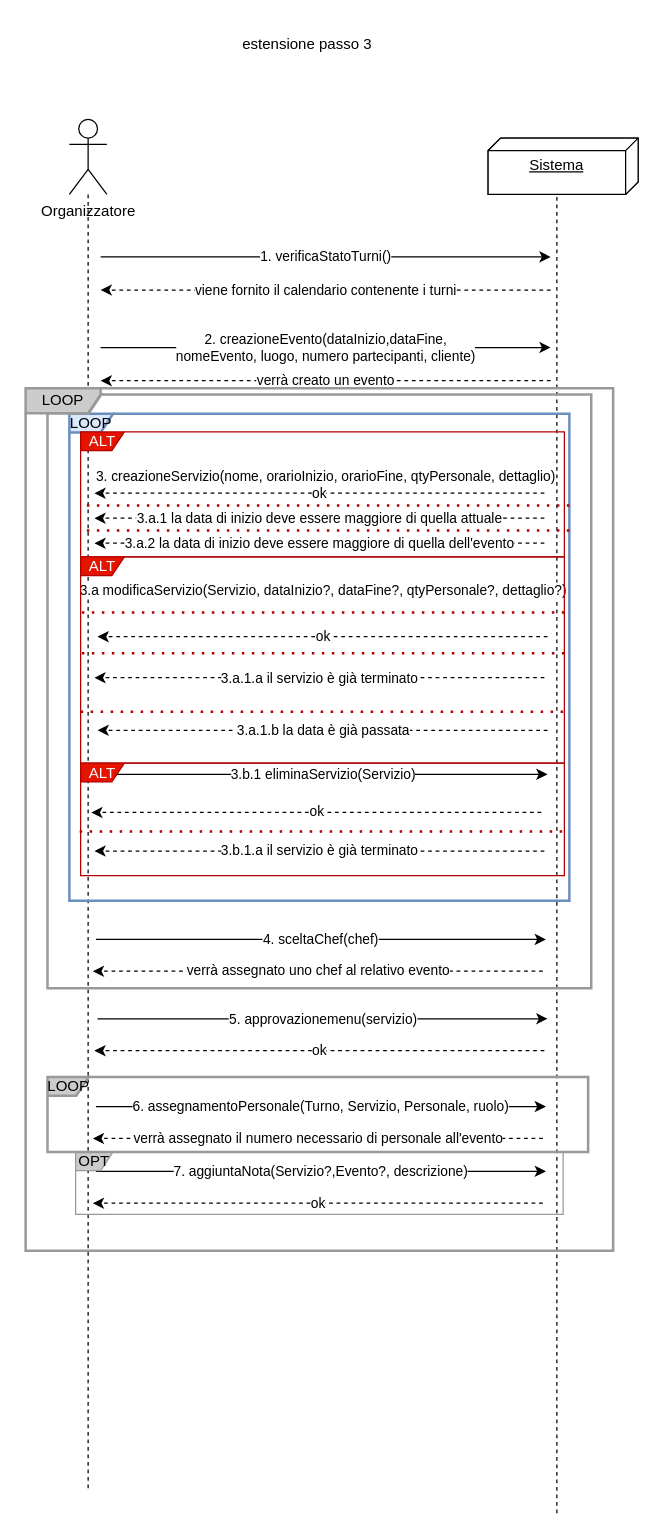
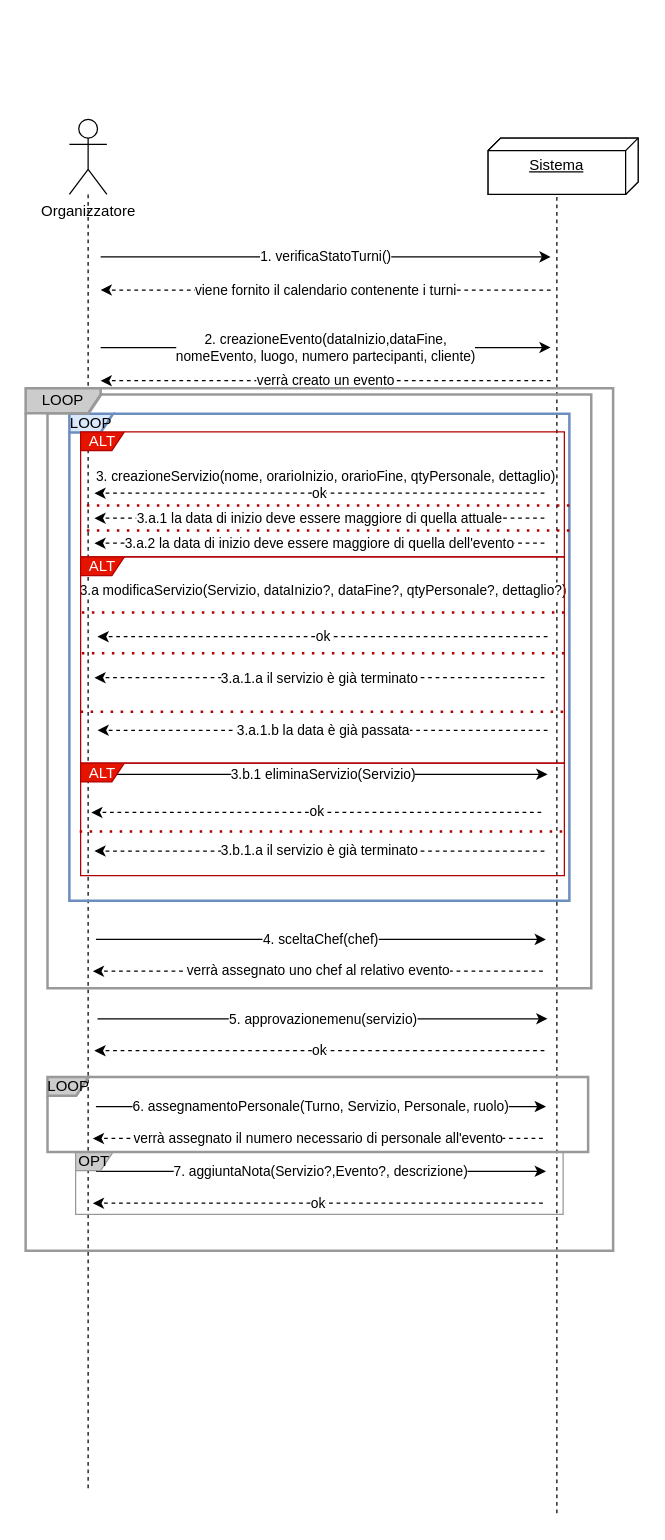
node "estensione passo 3": removed
